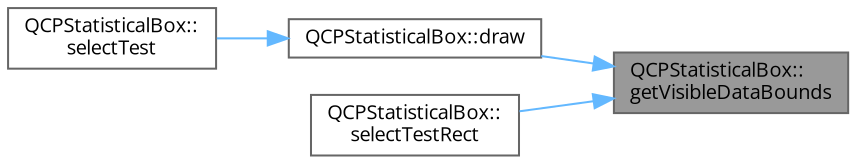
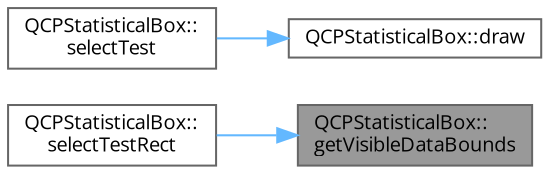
edge "QCPStatisticalBox::draw" -> "QCPStatisticalBox:: getVisibleDataBounds": removed
